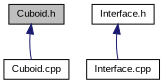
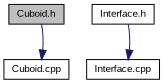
edge "Cuboid.cpp" -> "Cuboid.h": reversed
edge "Interface.cpp" -> "Interface.h": reversed
